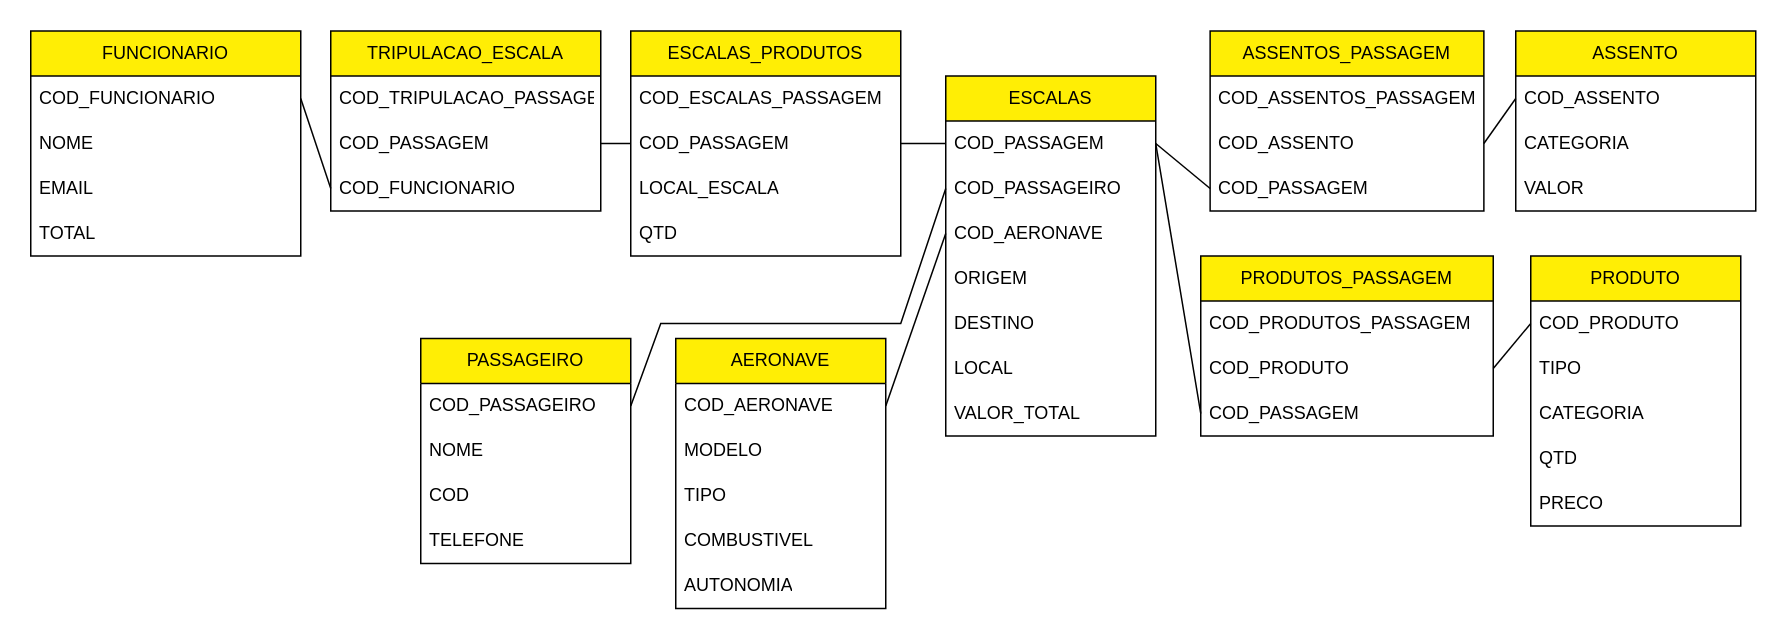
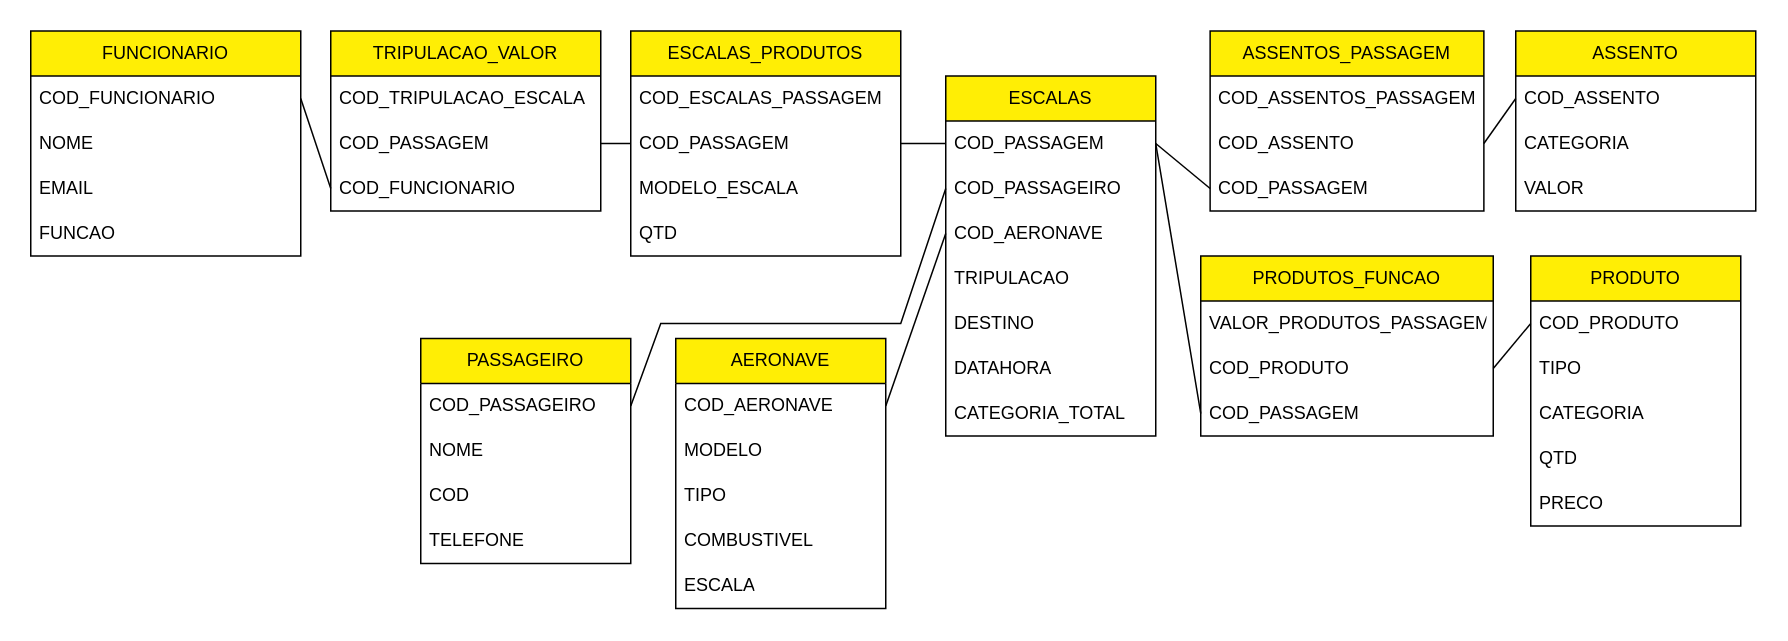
node "TRIPULACAO_ESCALA": label "TRIPULACAO_ESCALA" -> "TRIPULACAO_VALOR"
node "COD_TRIPULACAO_PASSAGEM": label "COD_TRIPULACAO_PASSAGEM" -> "COD_TRIPULACAO_ESCALA"
node "LOCAL_ESCALA": label "LOCAL_ESCALA" -> "MODELO_ESCALA"
node "TOTAL": label "TOTAL" -> "FUNCAO"
node "ORIGEM": label "ORIGEM" -> "TRIPULACAO"
node "PRODUTOS_PASSAGEM": label "PRODUTOS_PASSAGEM" -> "PRODUTOS_FUNCAO"
node "COD_PRODUTOS_PASSAGEM": label "COD_PRODUTOS_PASSAGEM" -> "VALOR_PRODUTOS_PASSAGEM"
node "LOCAL": label "LOCAL" -> "DATAHORA"
node "VALOR_TOTAL": label "VALOR_TOTAL" -> "CATEGORIA_TOTAL"
node "AUTONOMIA": label "AUTONOMIA" -> "ESCALA"
